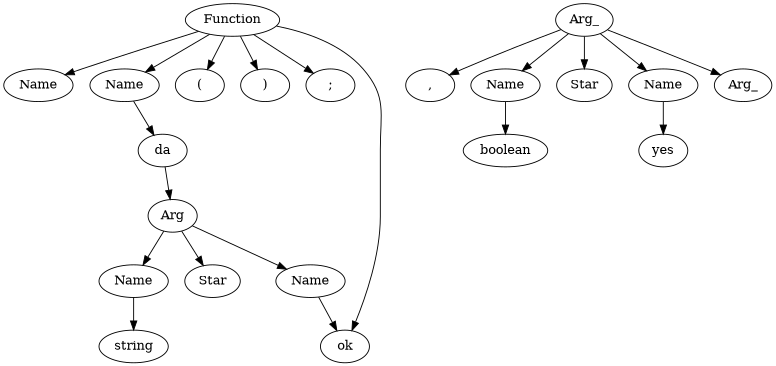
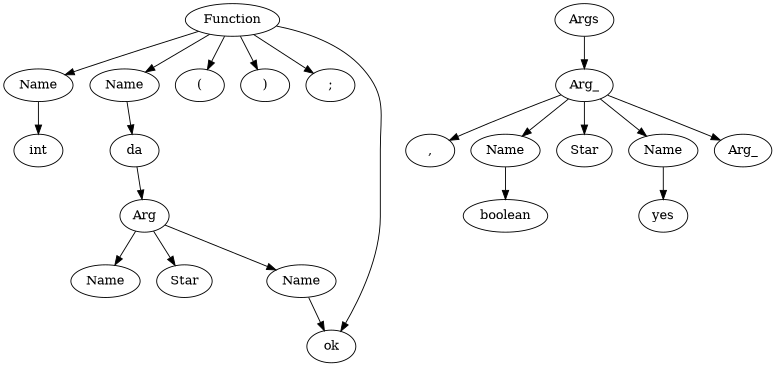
node "Args": added
node "int": added
node "string": removed
